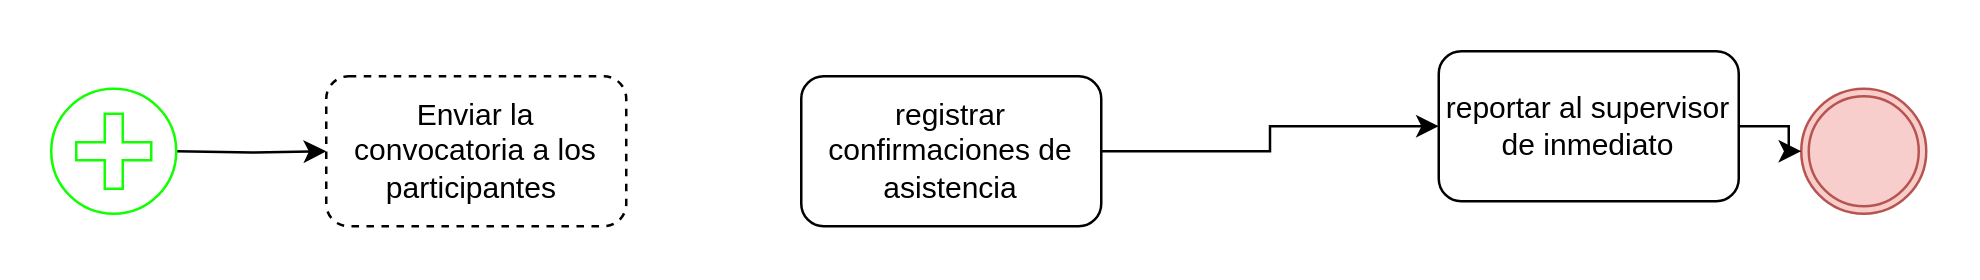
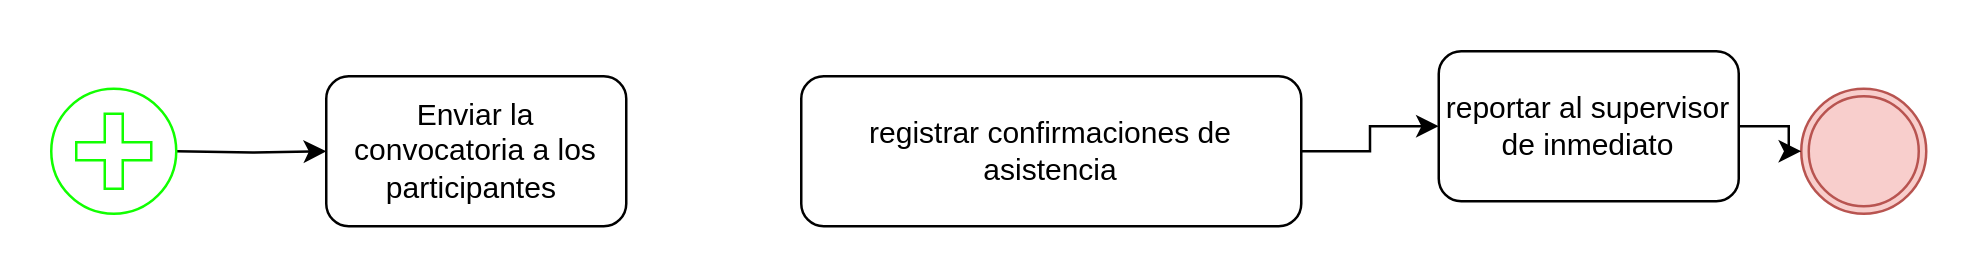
node "Enviar la convocatoria a los participantes": style dashed -> solid
node "registrar confirmaciones de asistencia": size 300x150 -> 500x150
